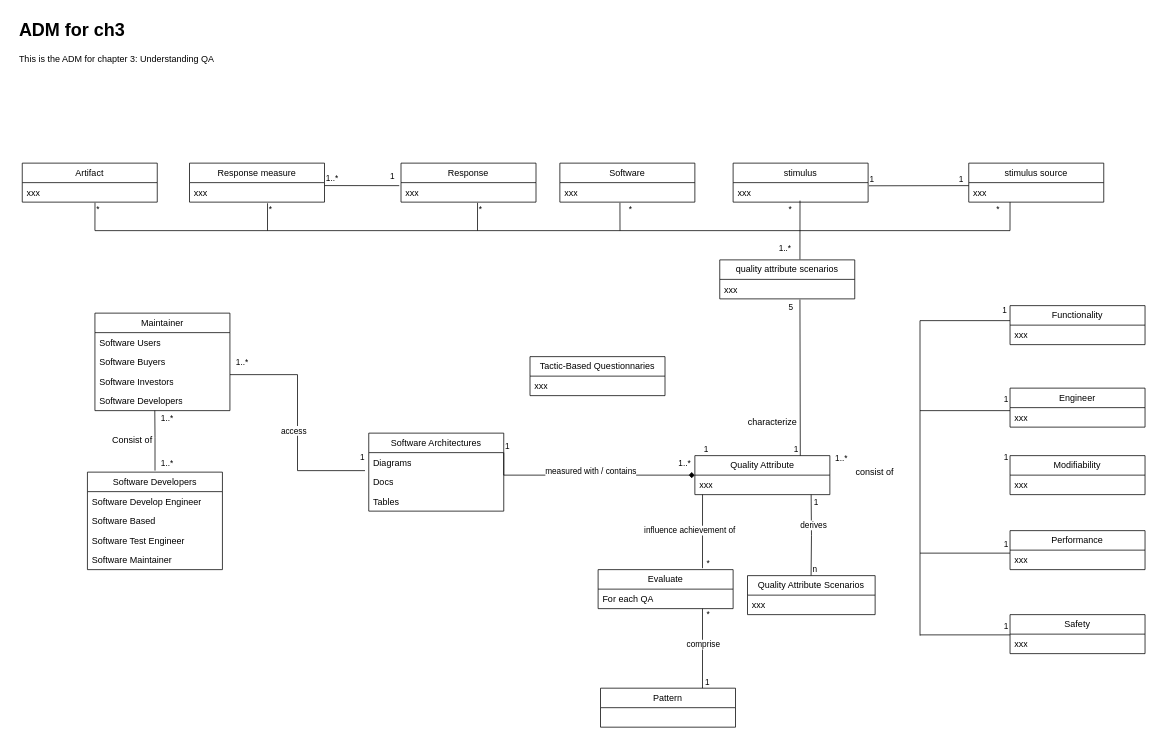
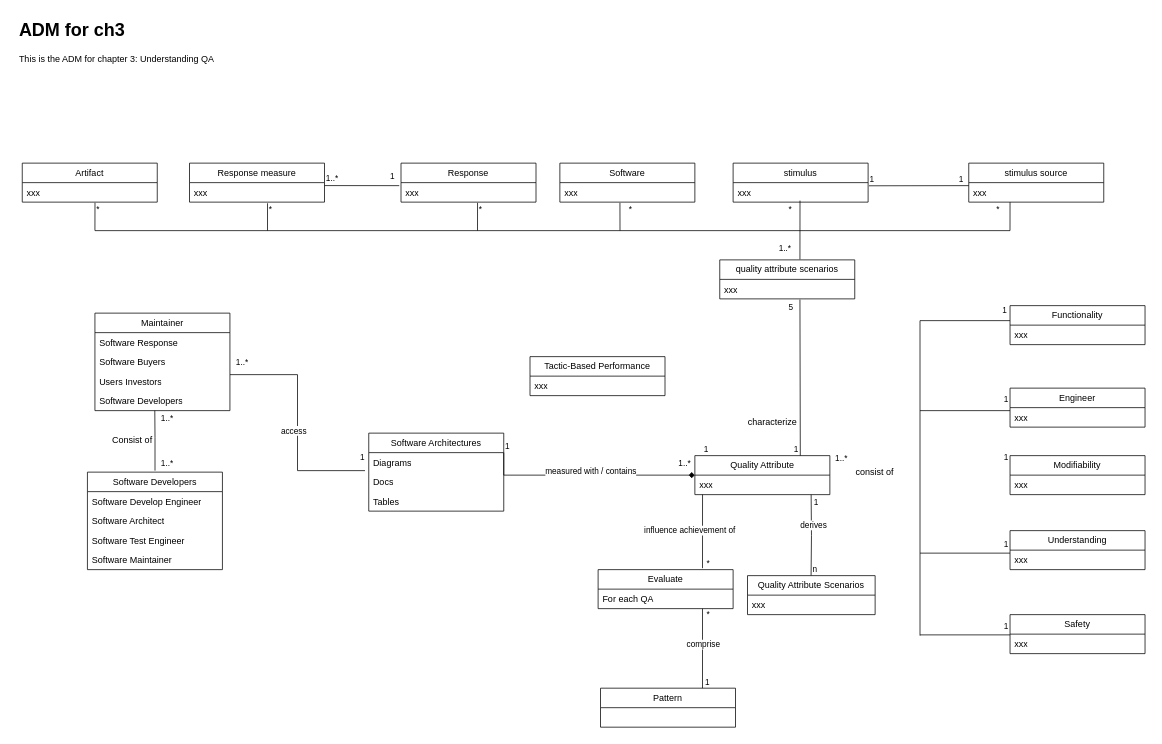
node "Software Users": label "Software Users" -> "Software Response"
node "Tactic-Based Questionnaries": label "Tactic-Based Questionnaries" -> "Tactic-Based Performance"
node "Software Investors": label "Software Investors" -> "Users Investors"
node "Software Based": label "Software Based" -> "Software Architect"
node "Performance": label "Performance" -> "Understanding"
